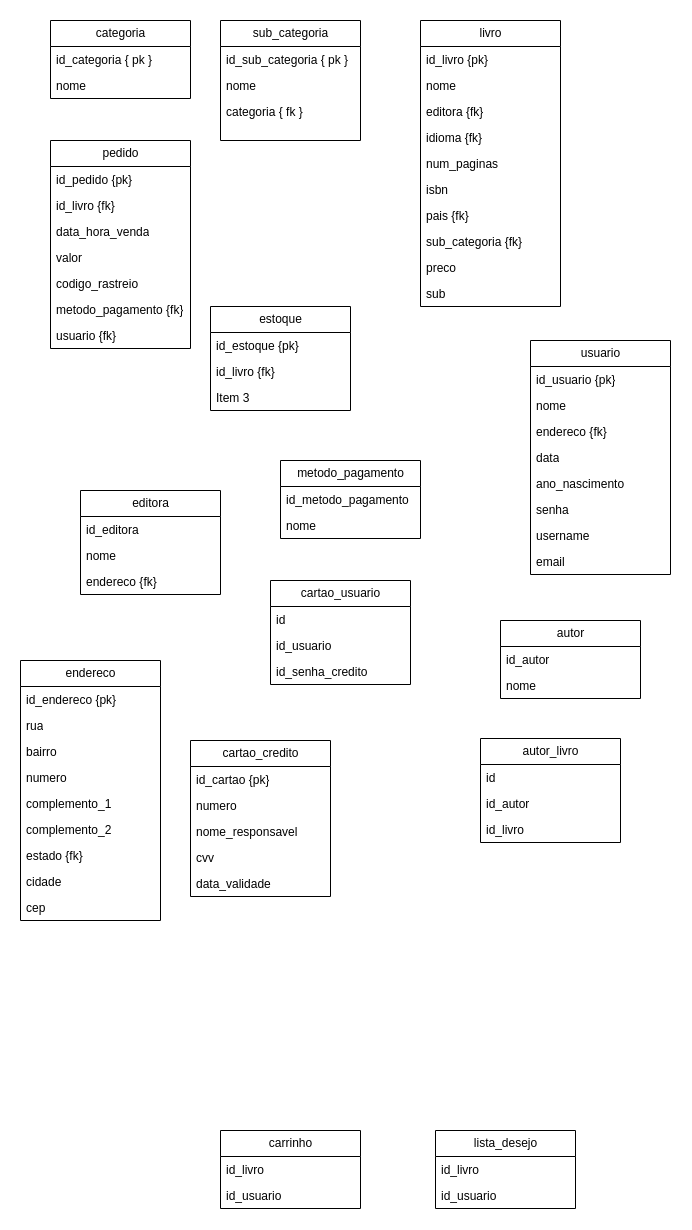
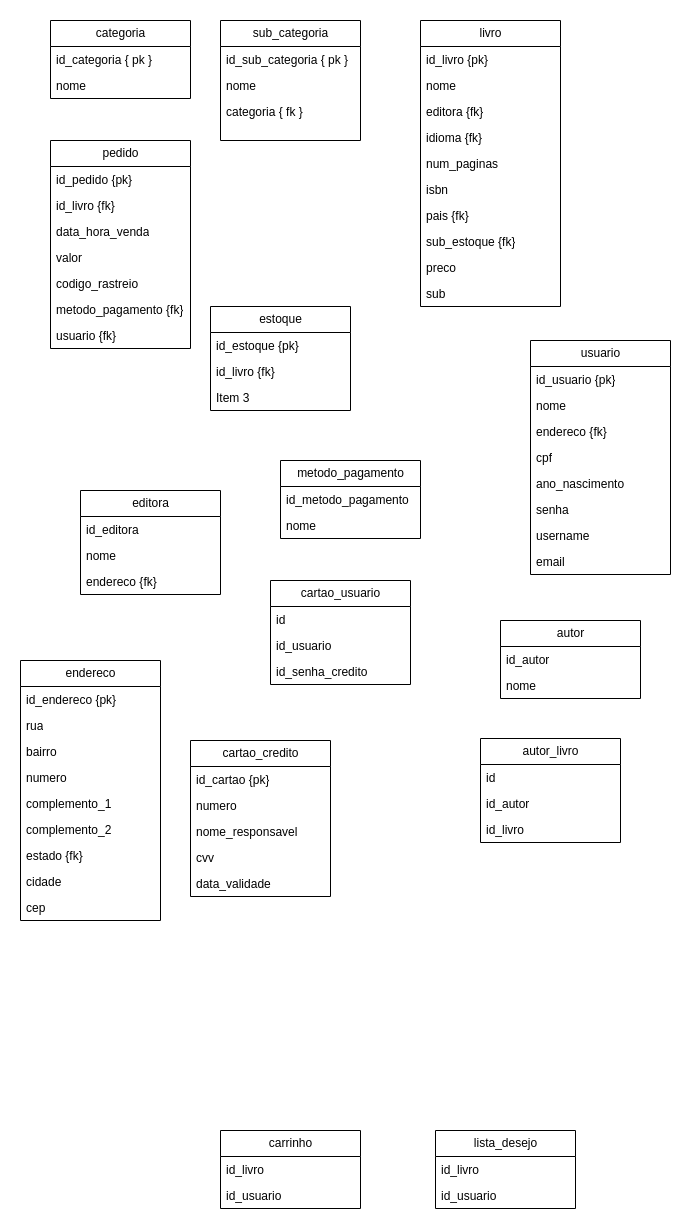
node "sub_categoria {fk}": label "sub_categoria {fk}" -> "sub_estoque {fk}"
node "data": label "data" -> "cpf"
